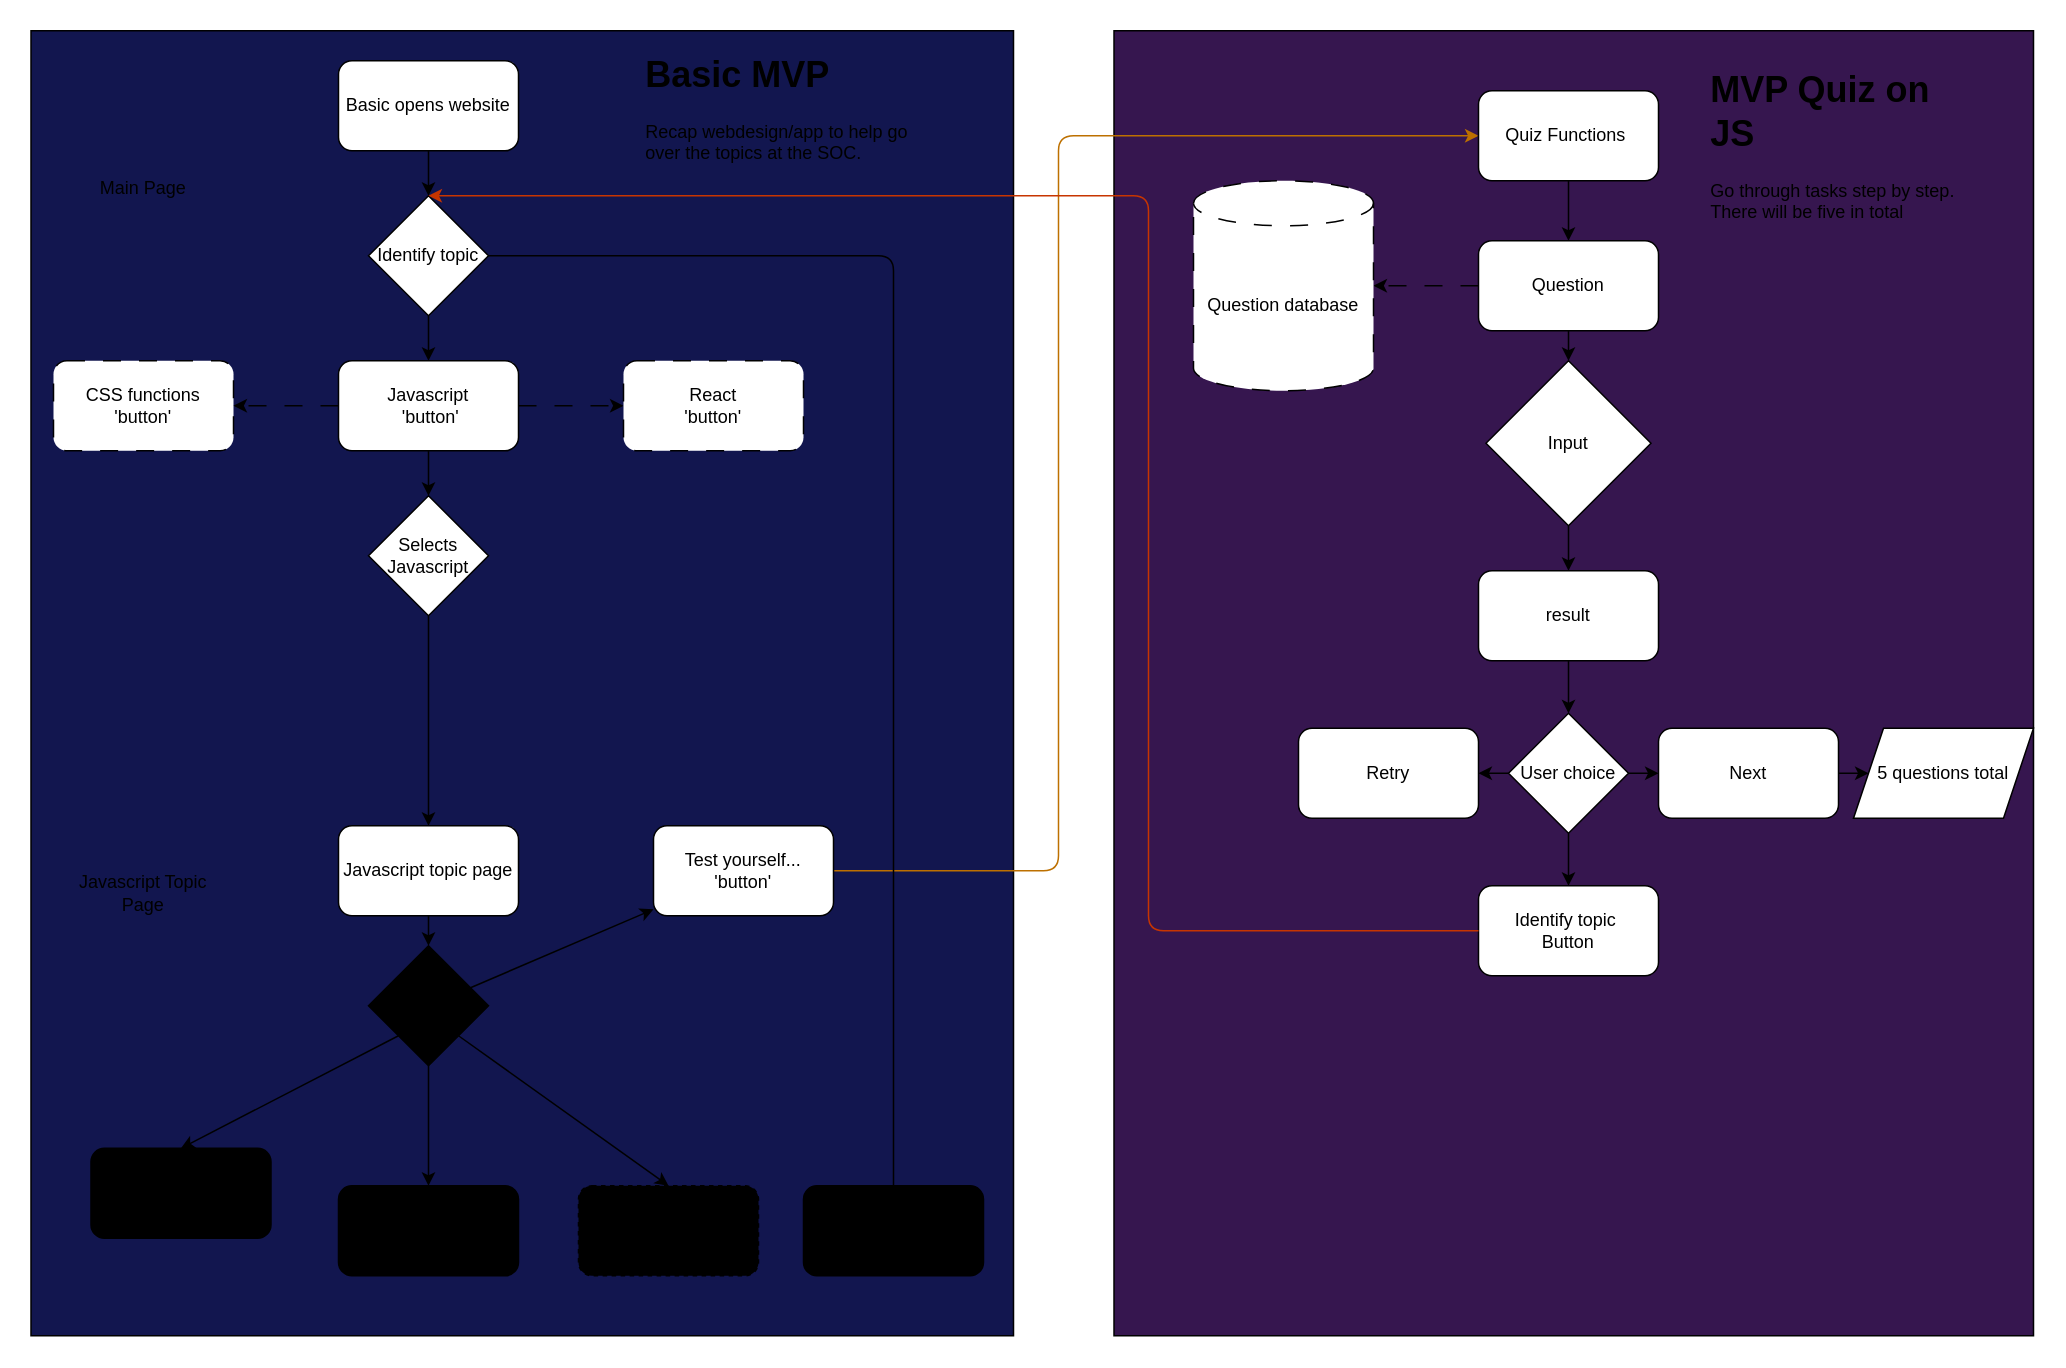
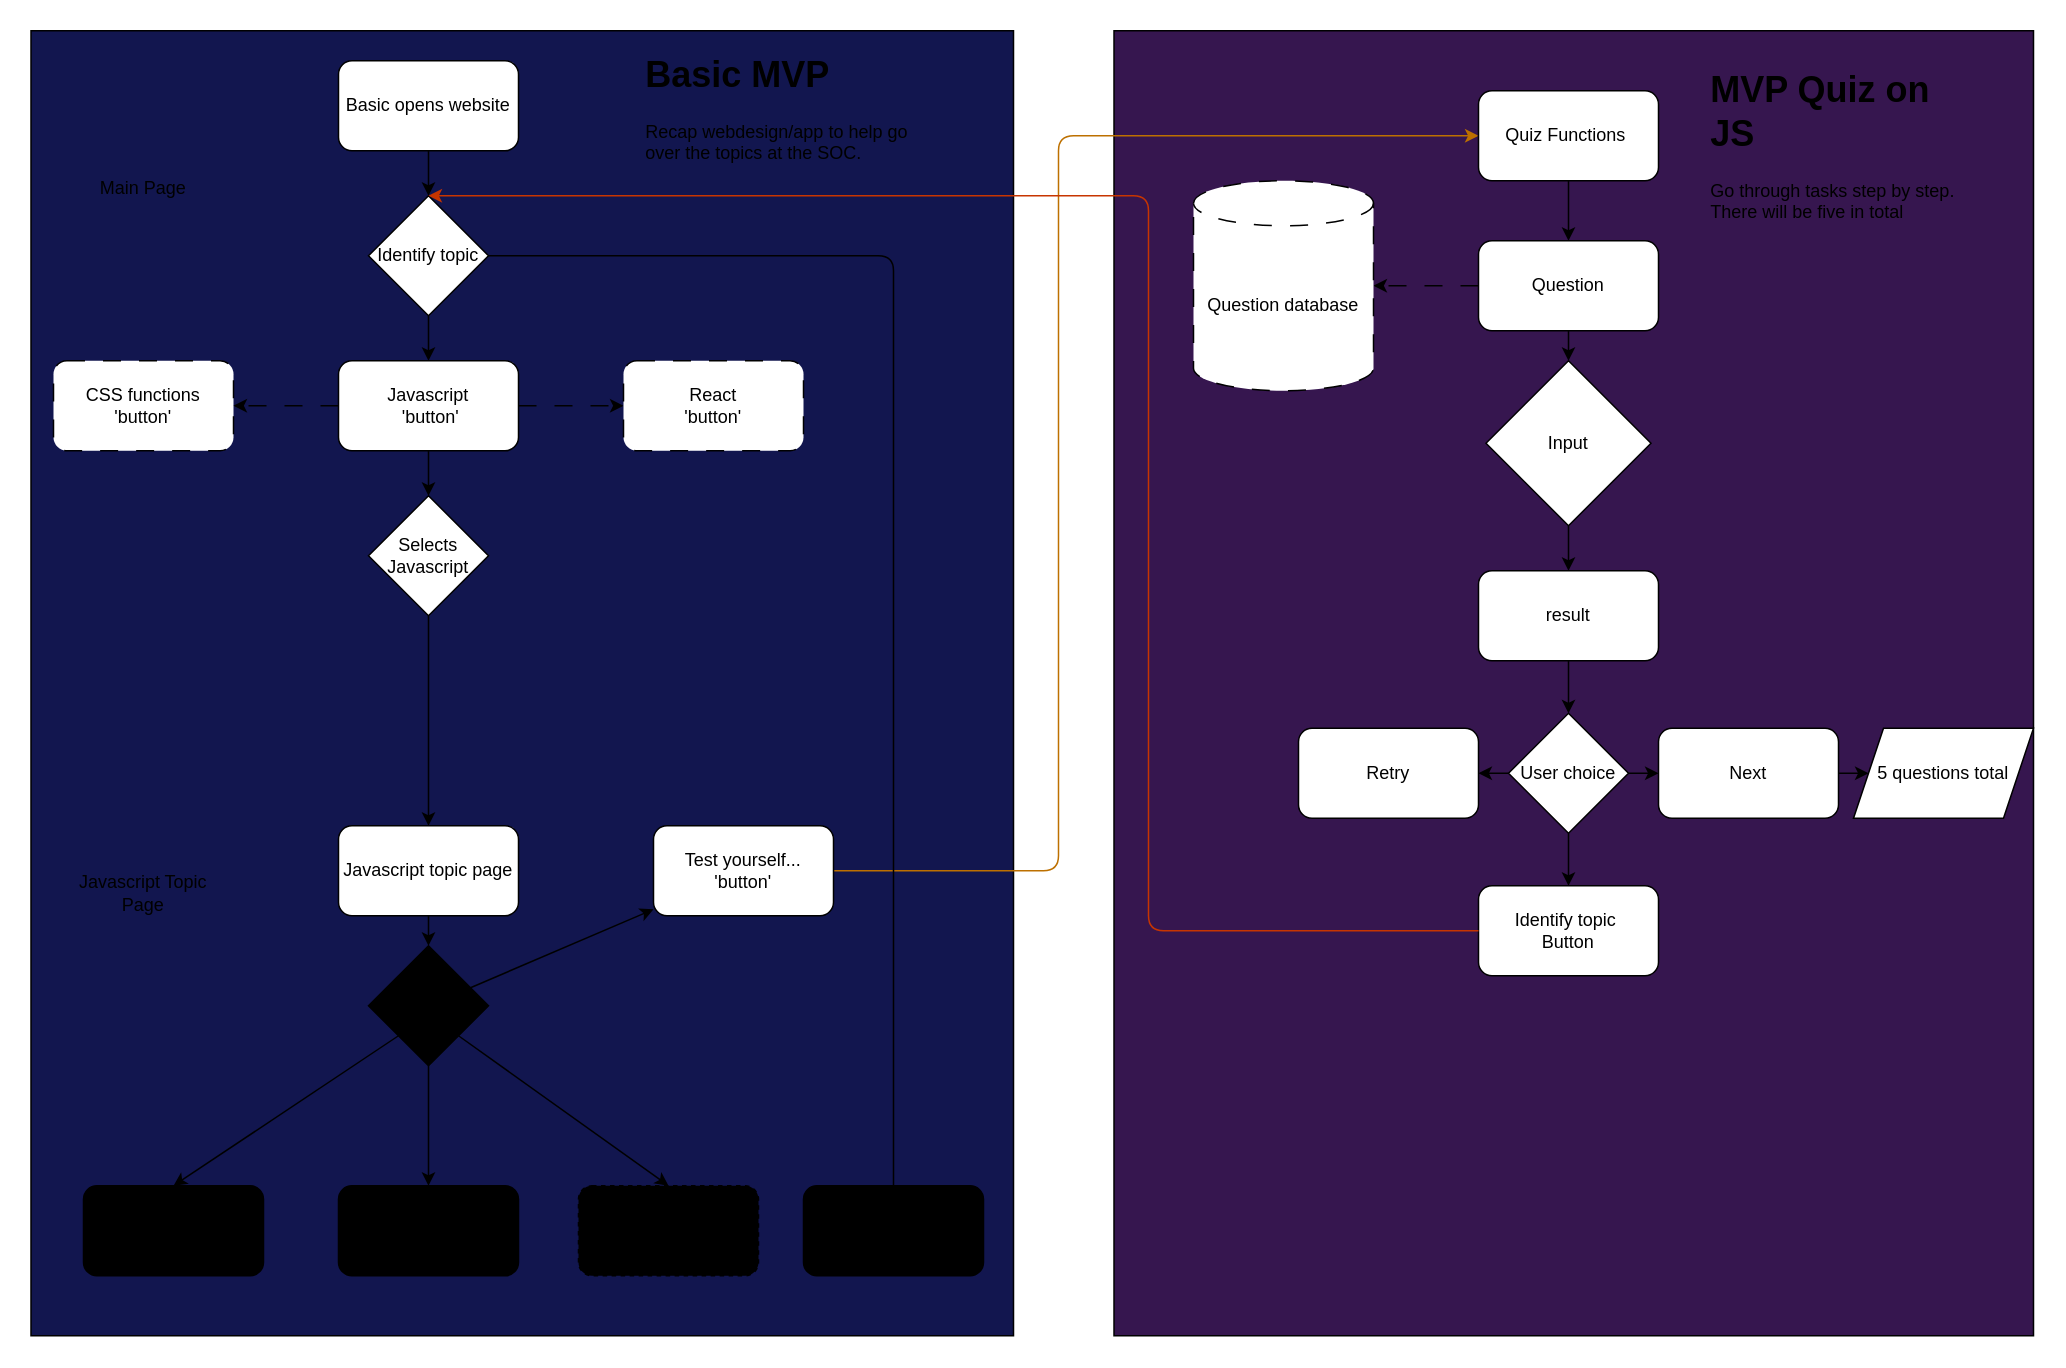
node "Variables 'button'": moved (181, 1193) -> (173, 1231)
